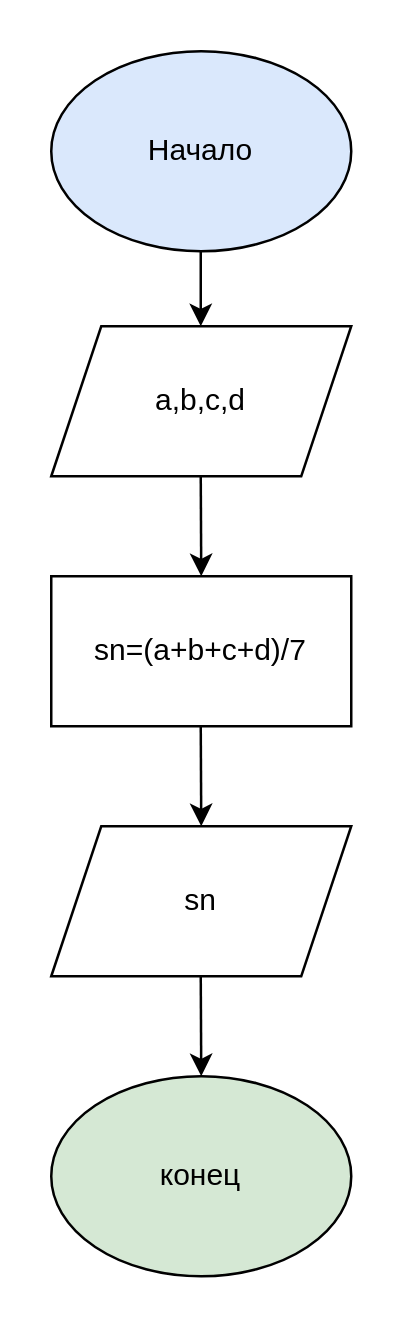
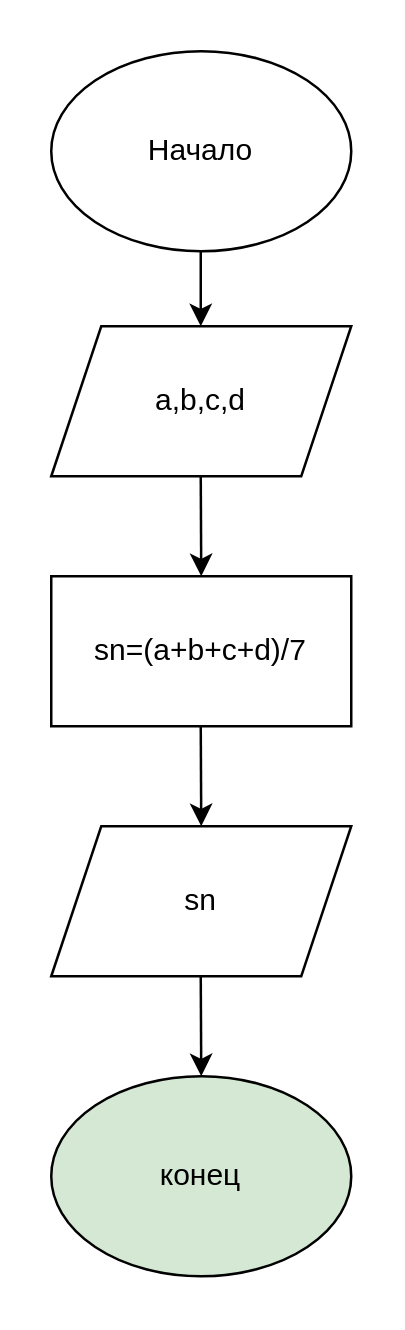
node "Начало": fillcolor #dae8fc -> #ffffff
